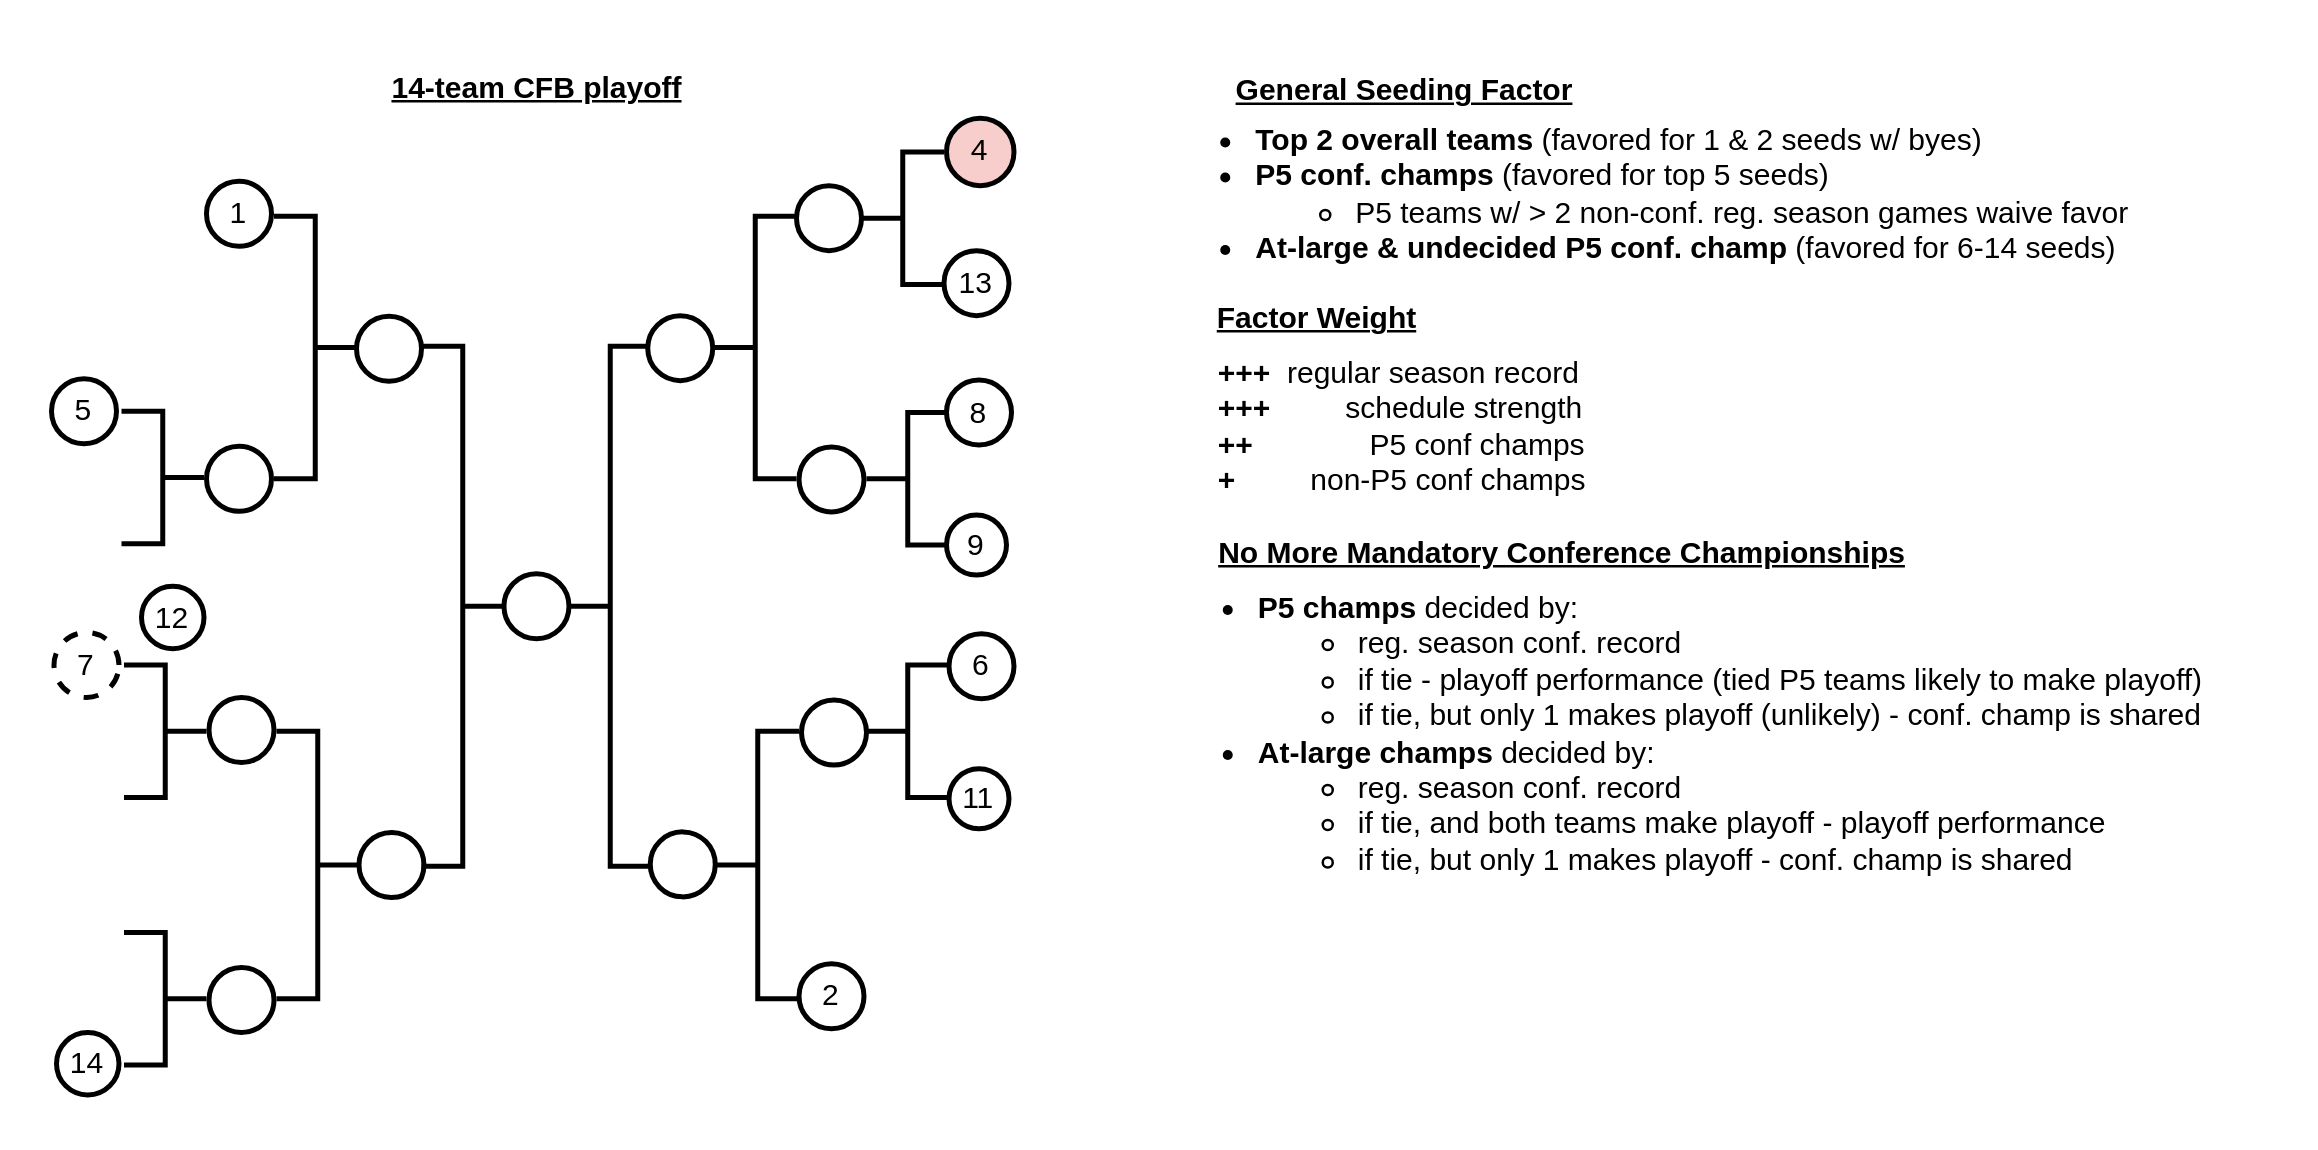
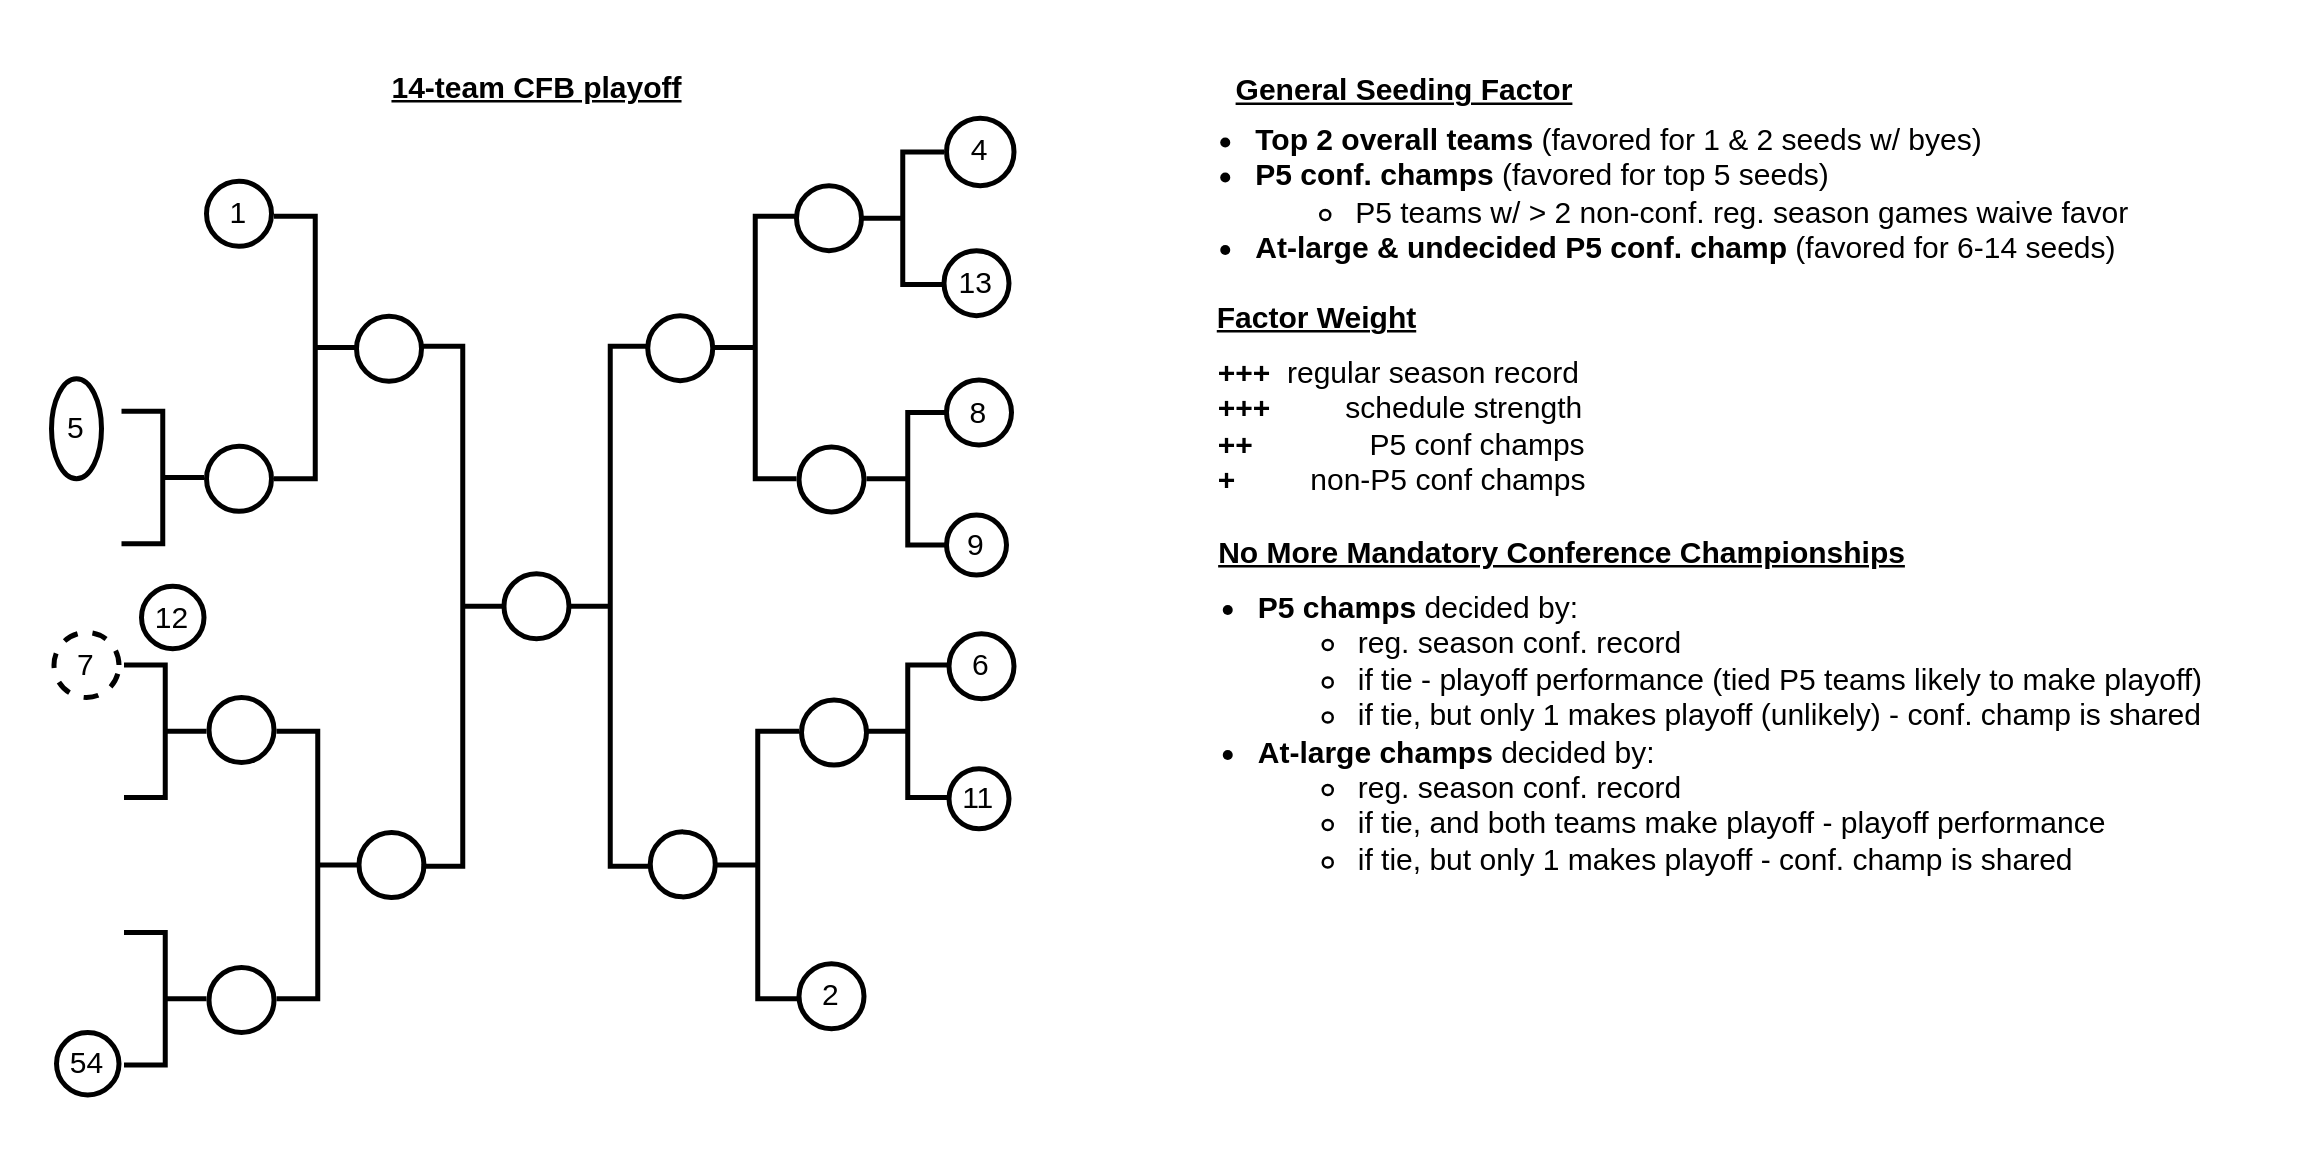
node "4": fillcolor #f8cecc -> #ffffff
node "5": size 65x65 -> 50x100
node "14": label "14" -> "54"
